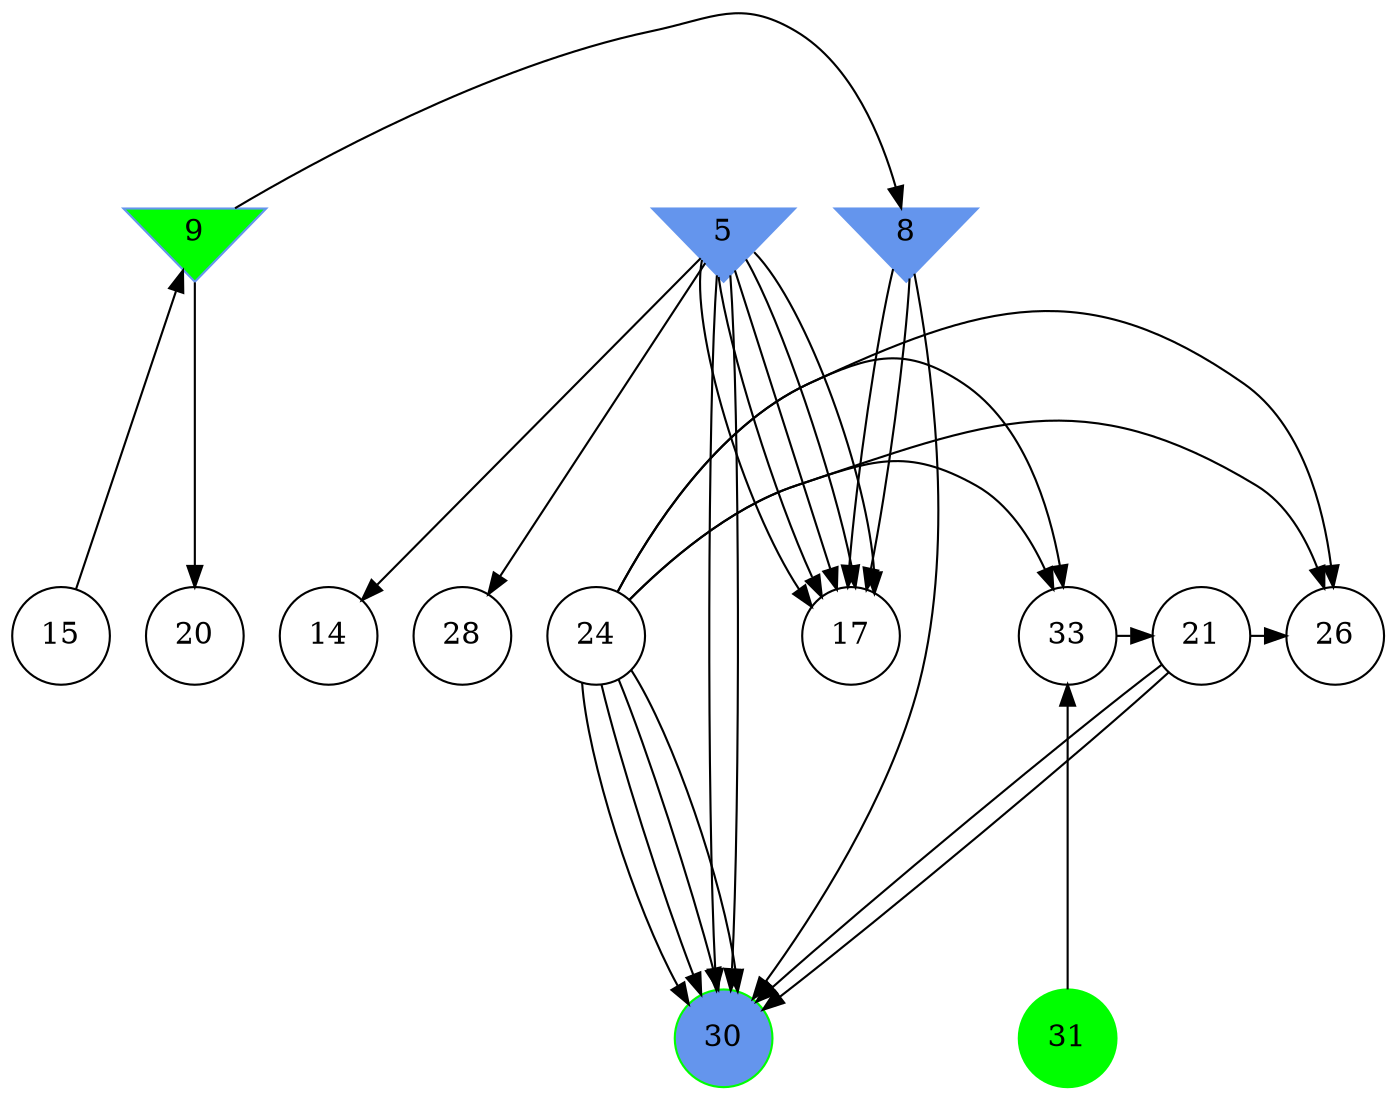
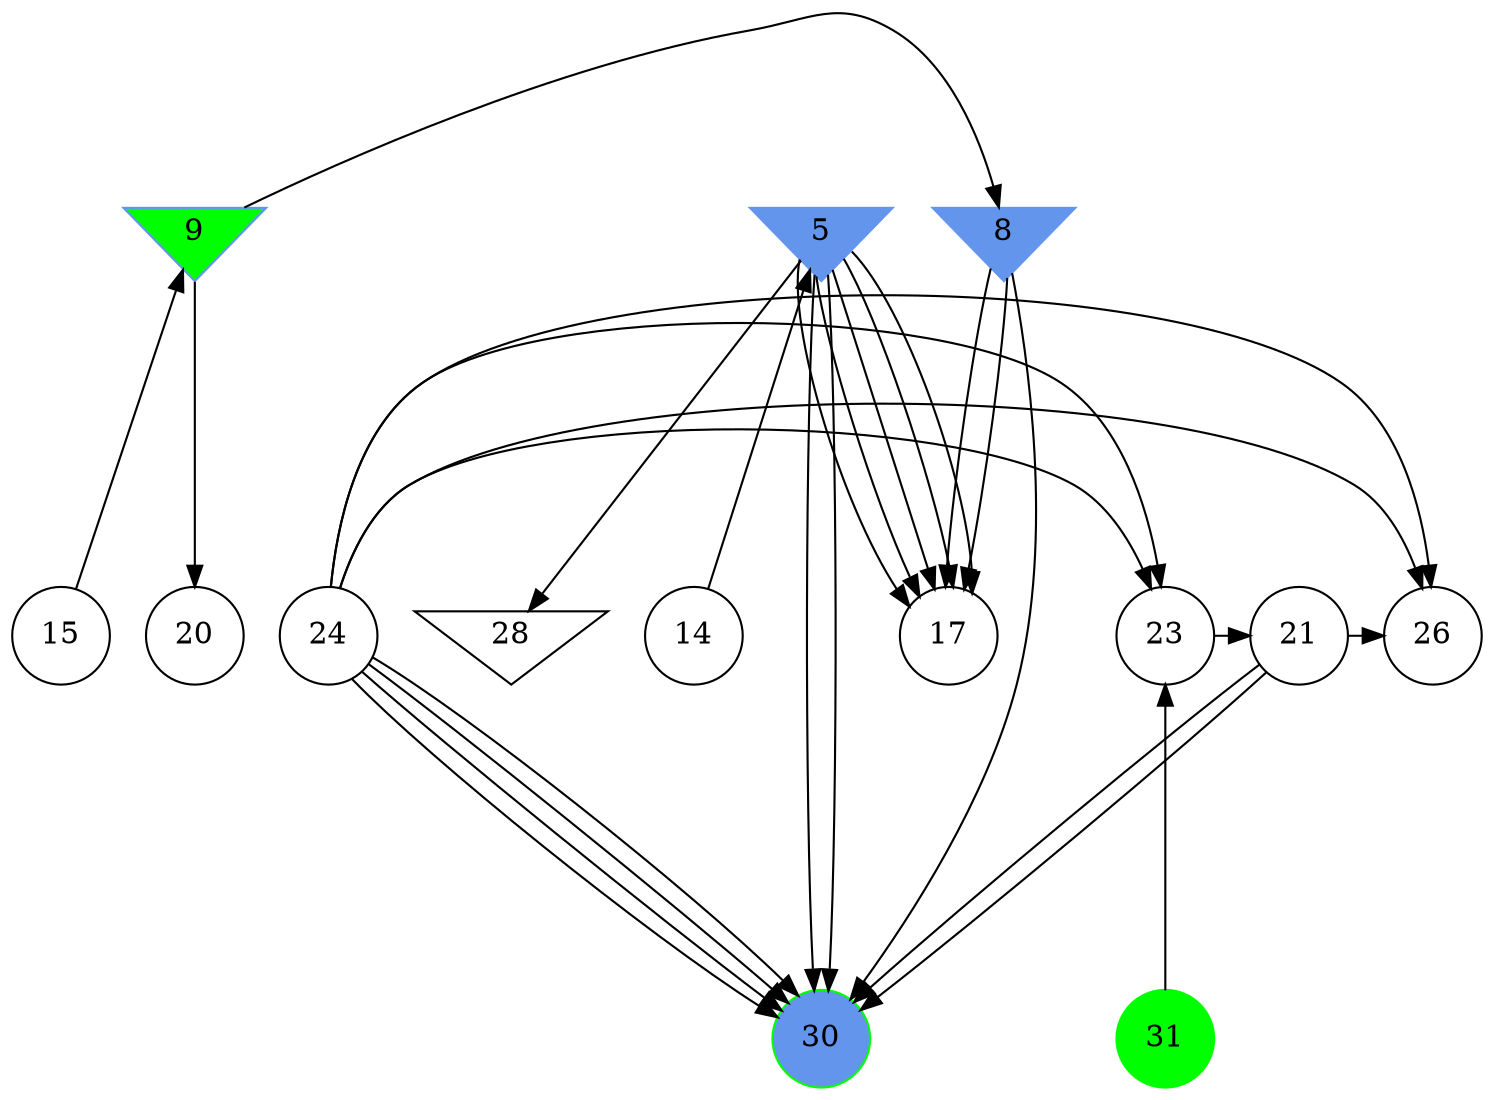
edge "5" -> "14": reversed
node "28": shape circle -> invtriangle
node "33": label "33" -> "23"
